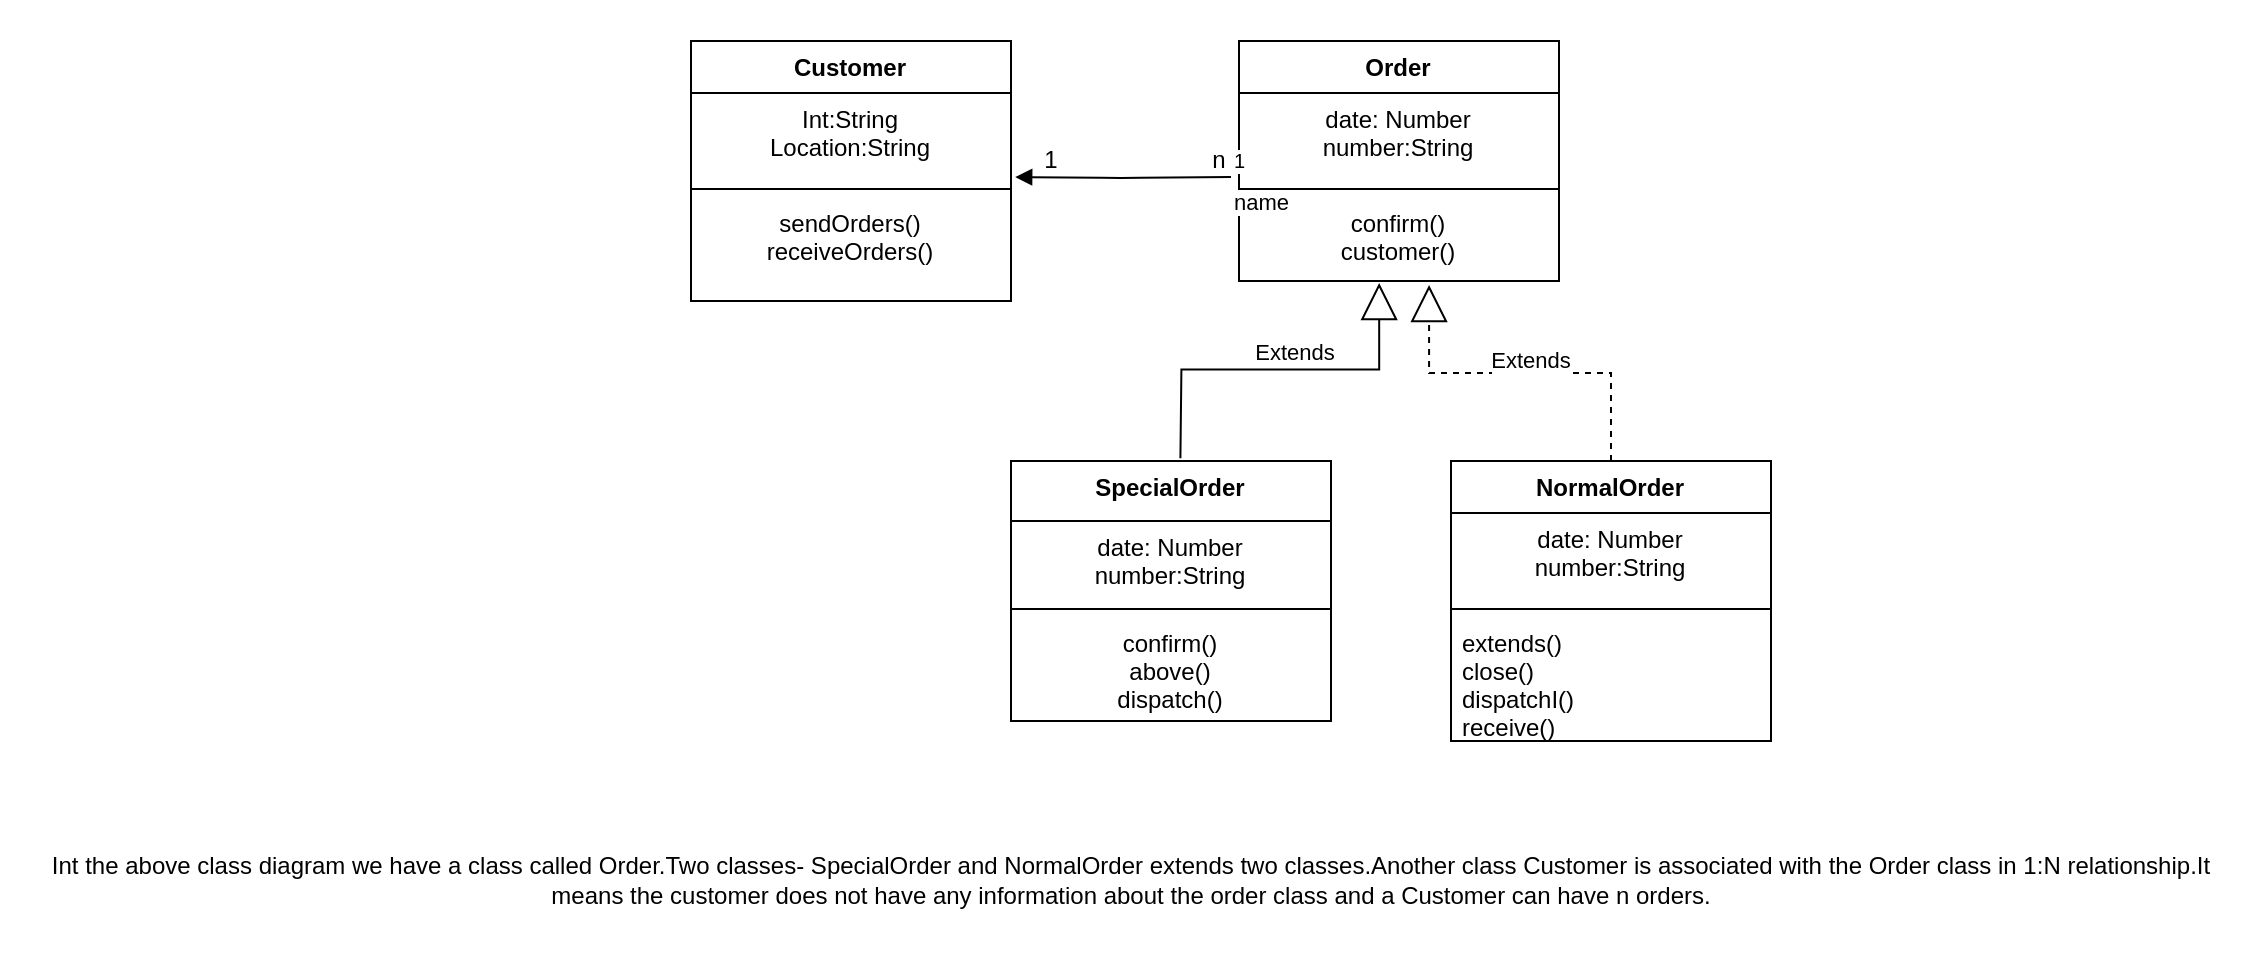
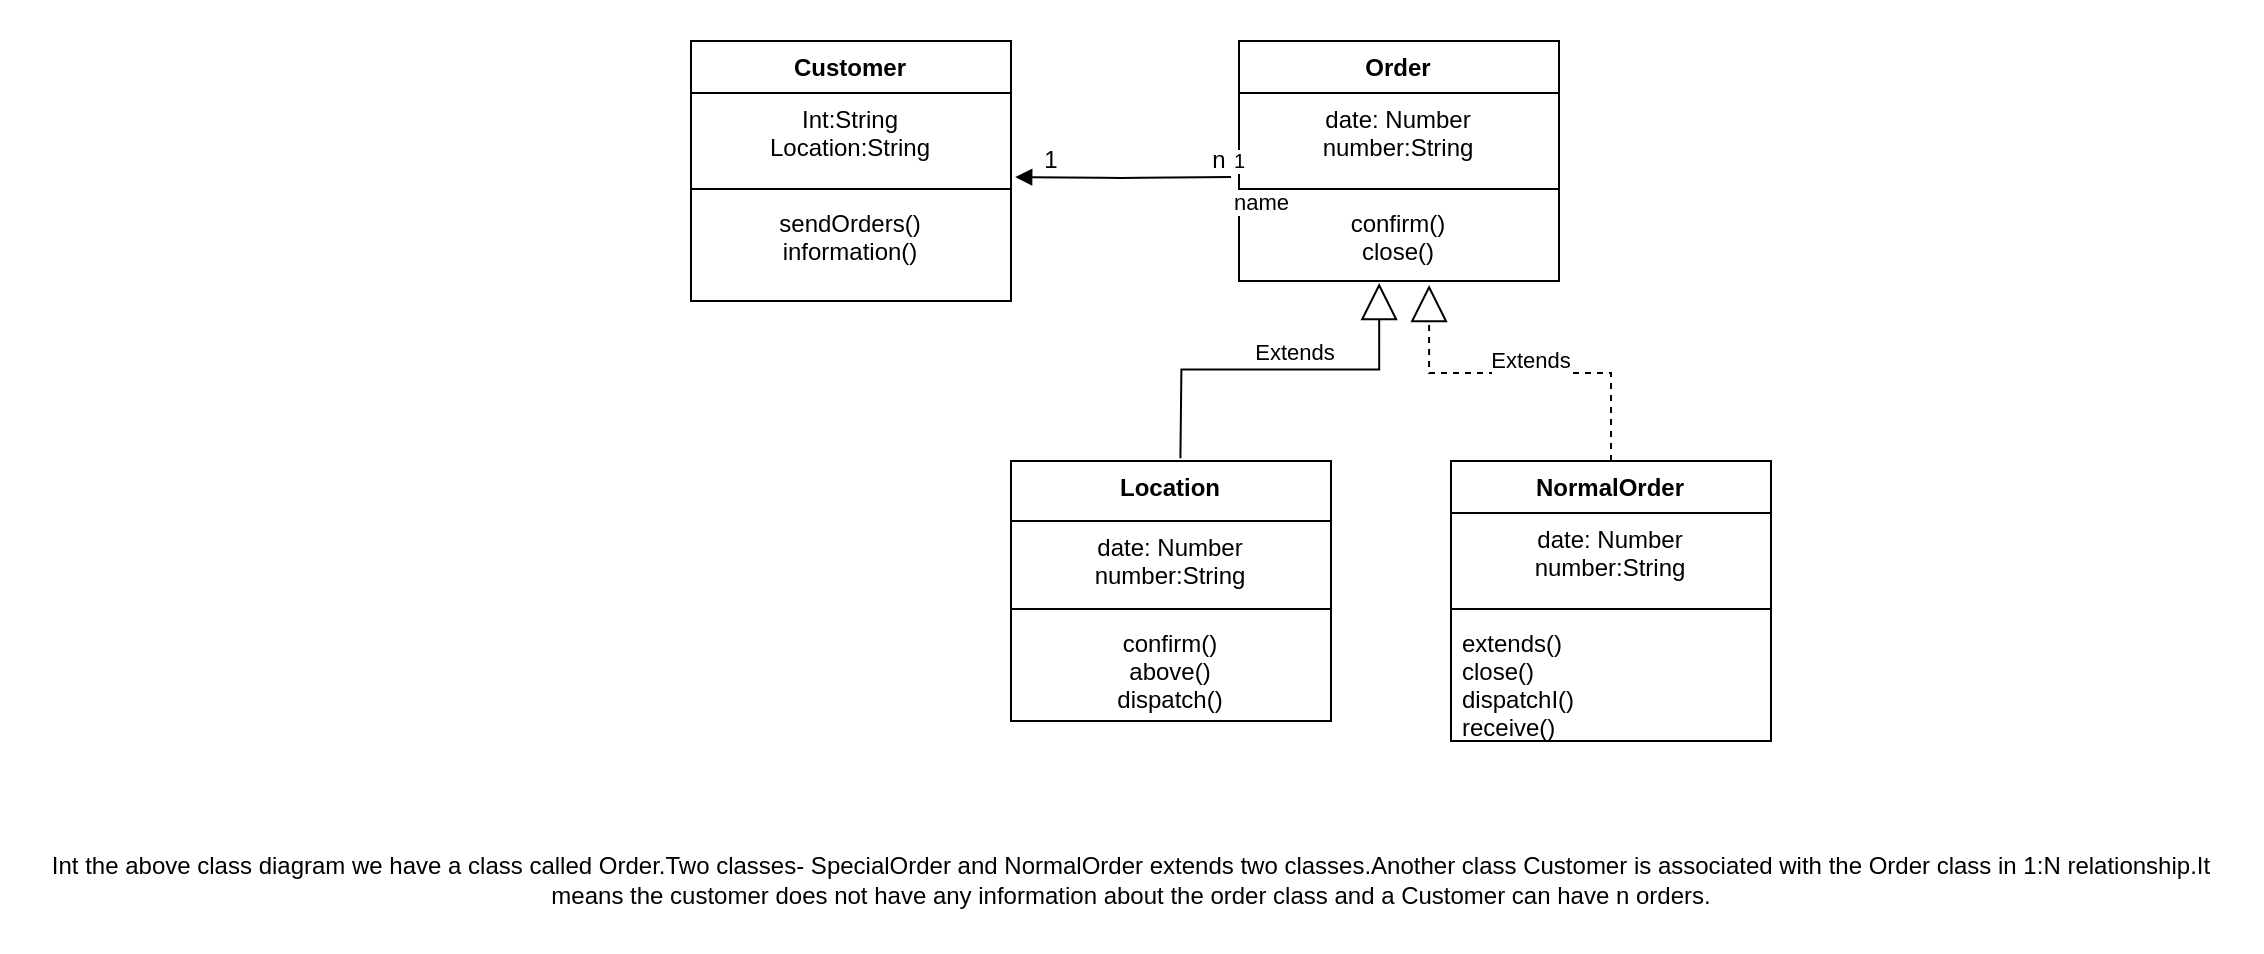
node "sendOrders() receiveOrders()": label "sendOrders() receiveOrders()" -> "sendOrders() information()"
node "confirm() customer()": label "confirm() customer()" -> "confirm() close()"
node "SpecialOrder": label "SpecialOrder" -> "Location"
